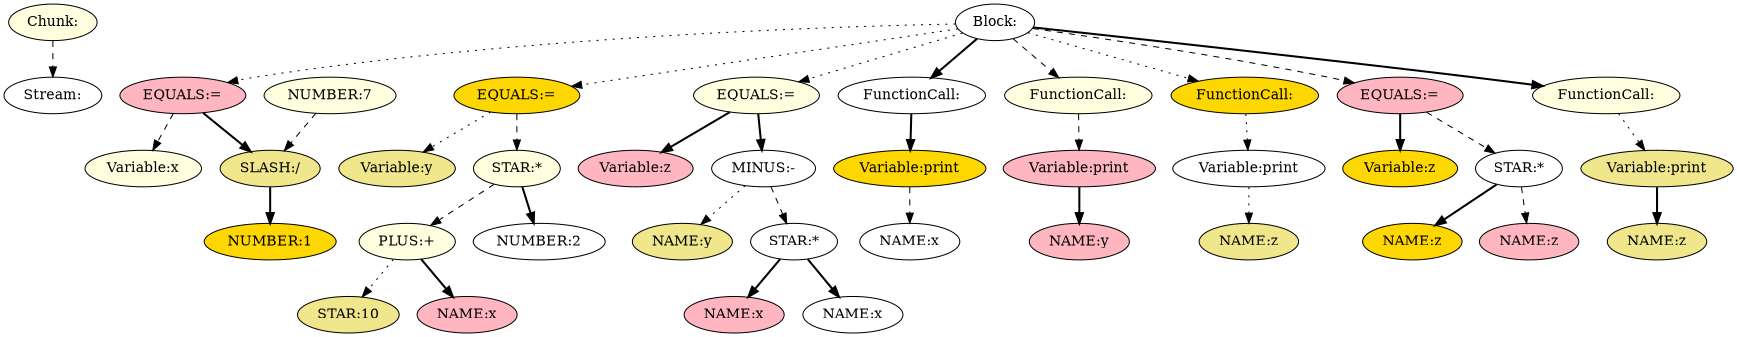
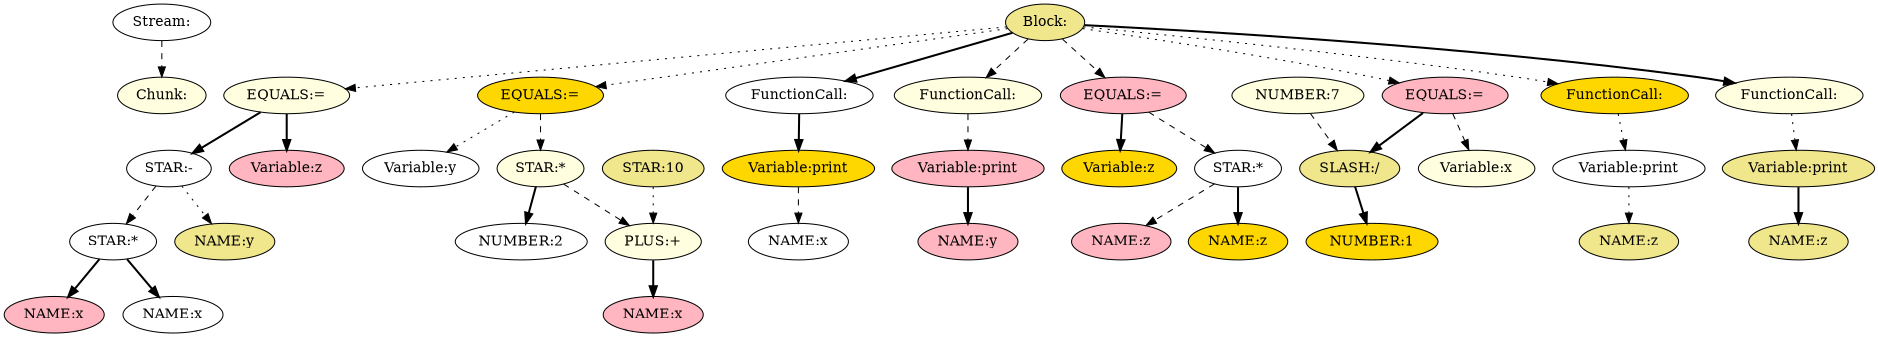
node "Block:": fillcolor white -> khaki
edge "Chunk:" -> "Stream:": reversed
node "Variable:y": fillcolor khaki -> white
node "MINUS:-": label "MINUS:-" -> "STAR:-"
edge "PLUS:+" -> "STAR:10": reversed
